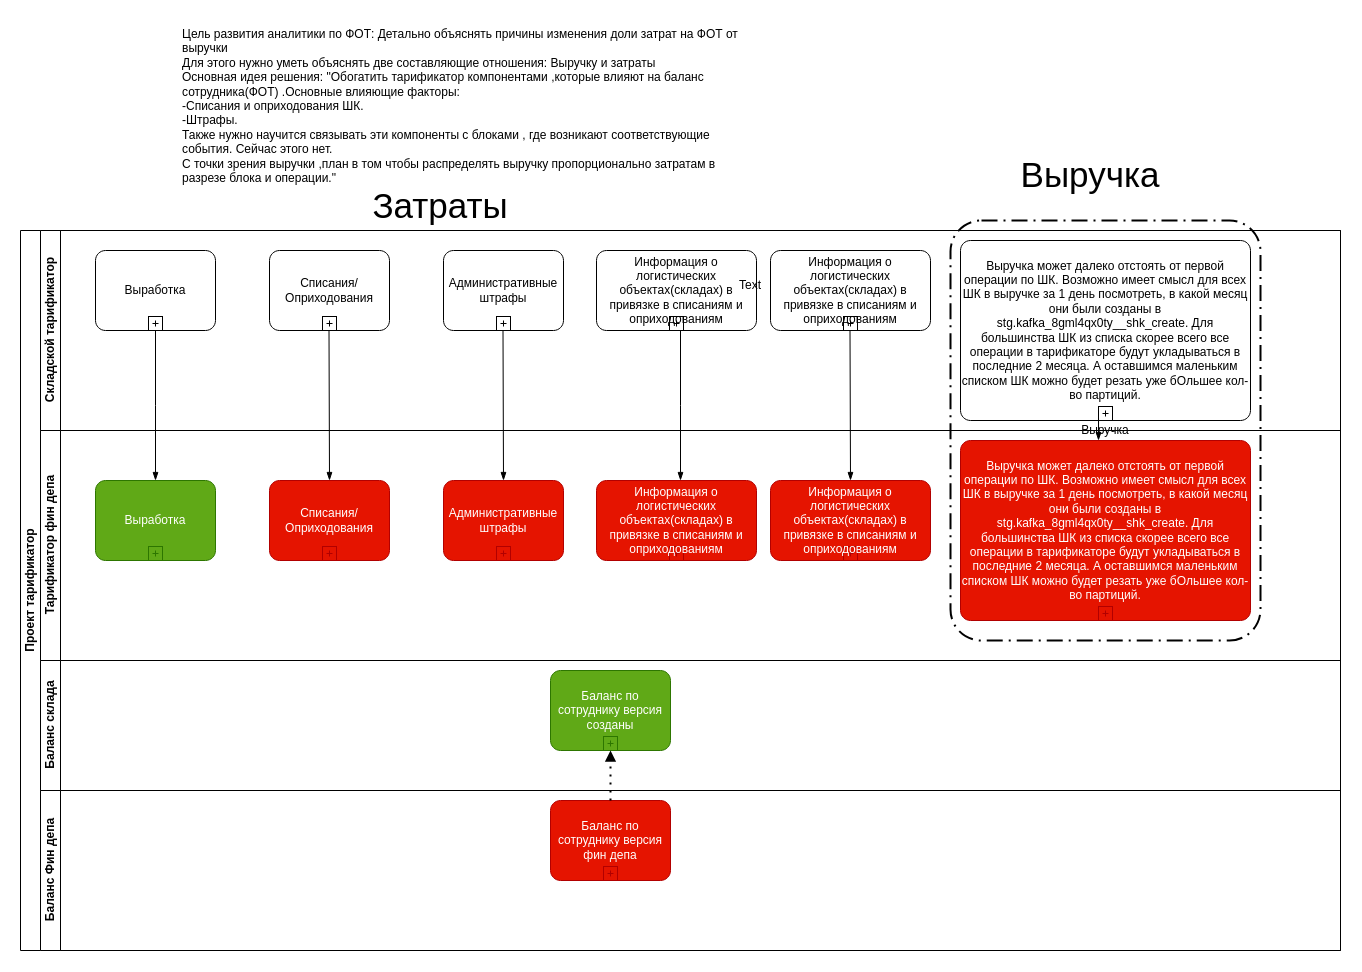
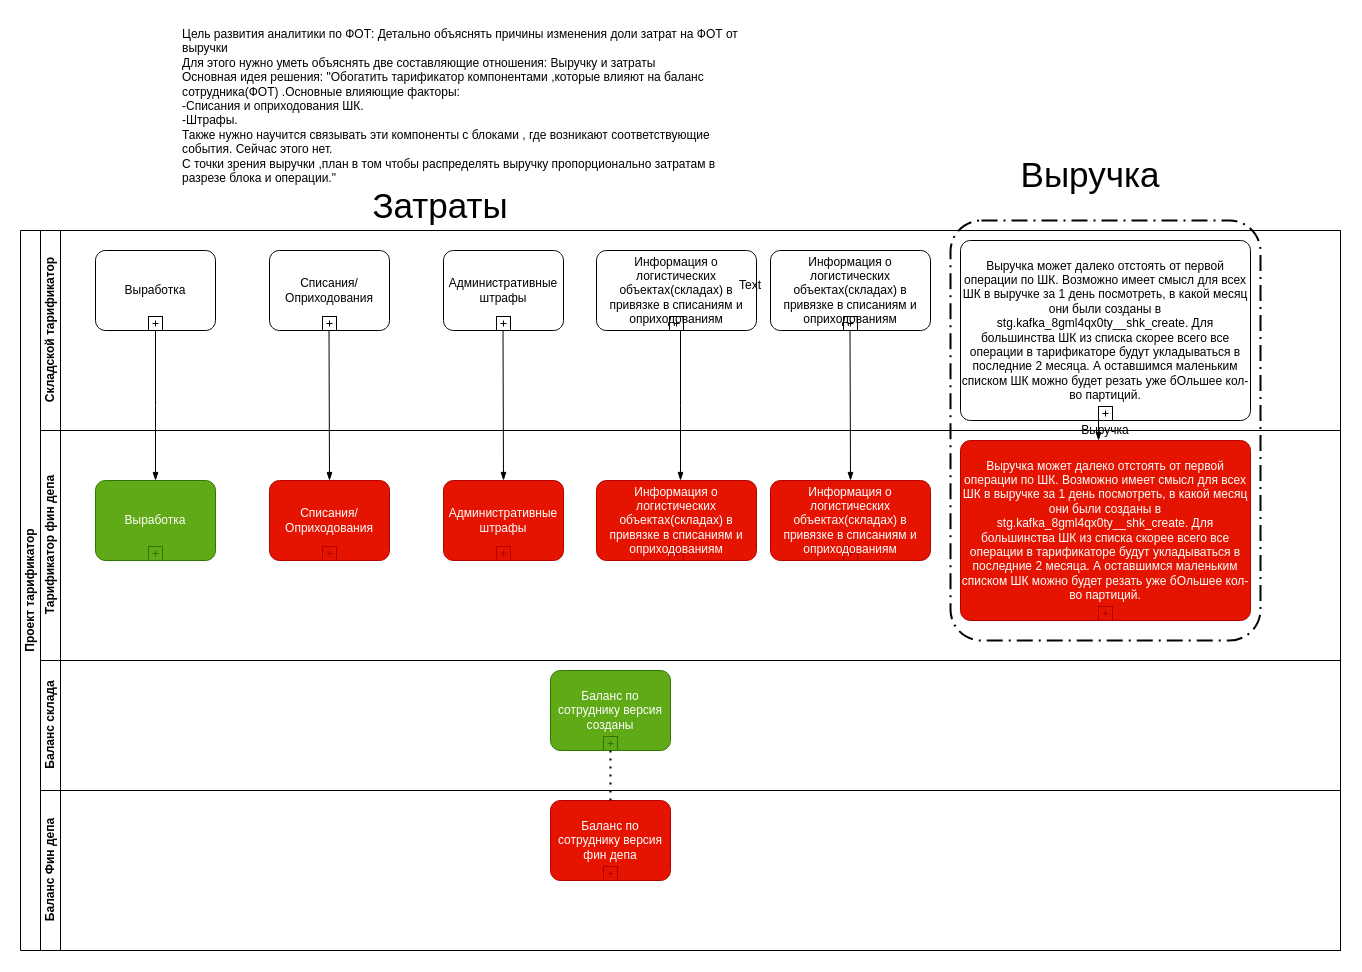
edge "Баланс по сотруднику версия фин депа" -> "Баланс по сотруднику версия созданы": arrowhead block -> none
